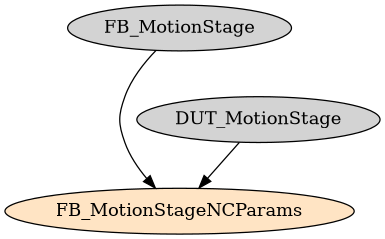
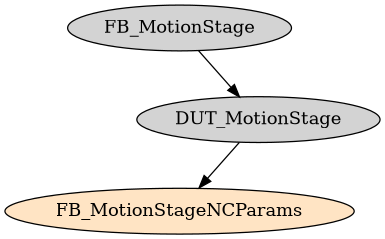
edge "FB_MotionStage" -> "FB_MotionStageNCParams": now "FB_MotionStage" -> "DUT_MotionStage"
